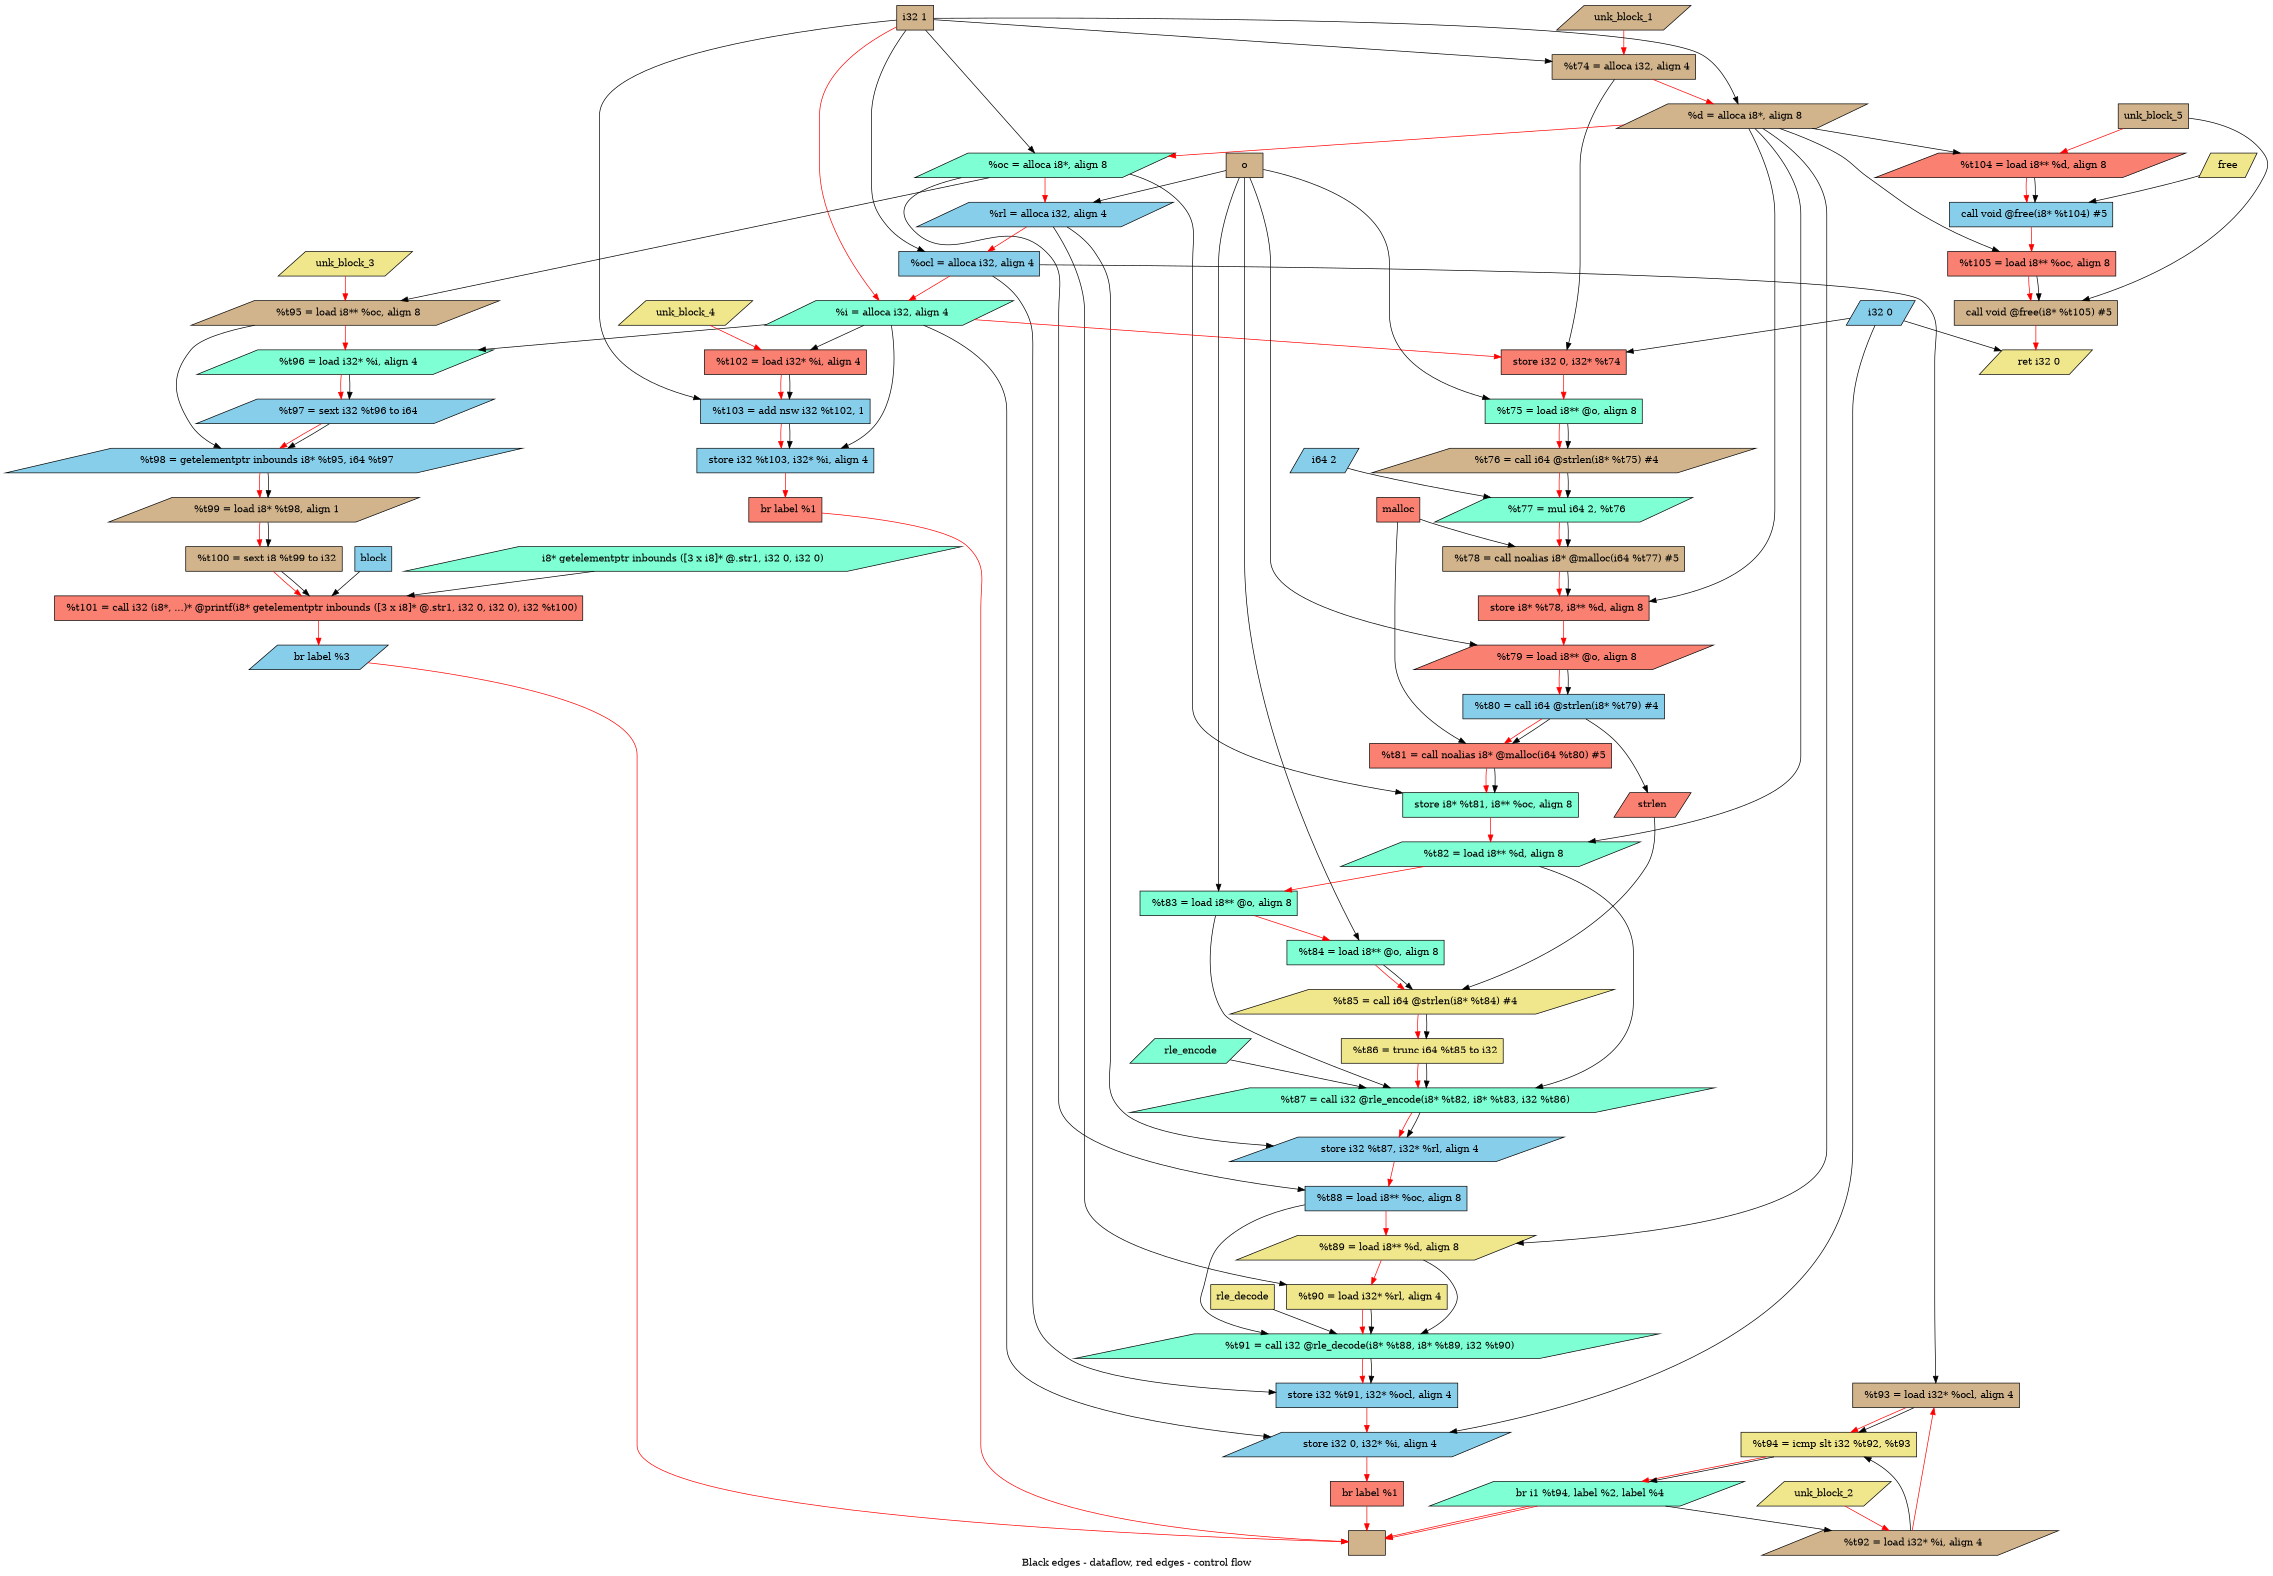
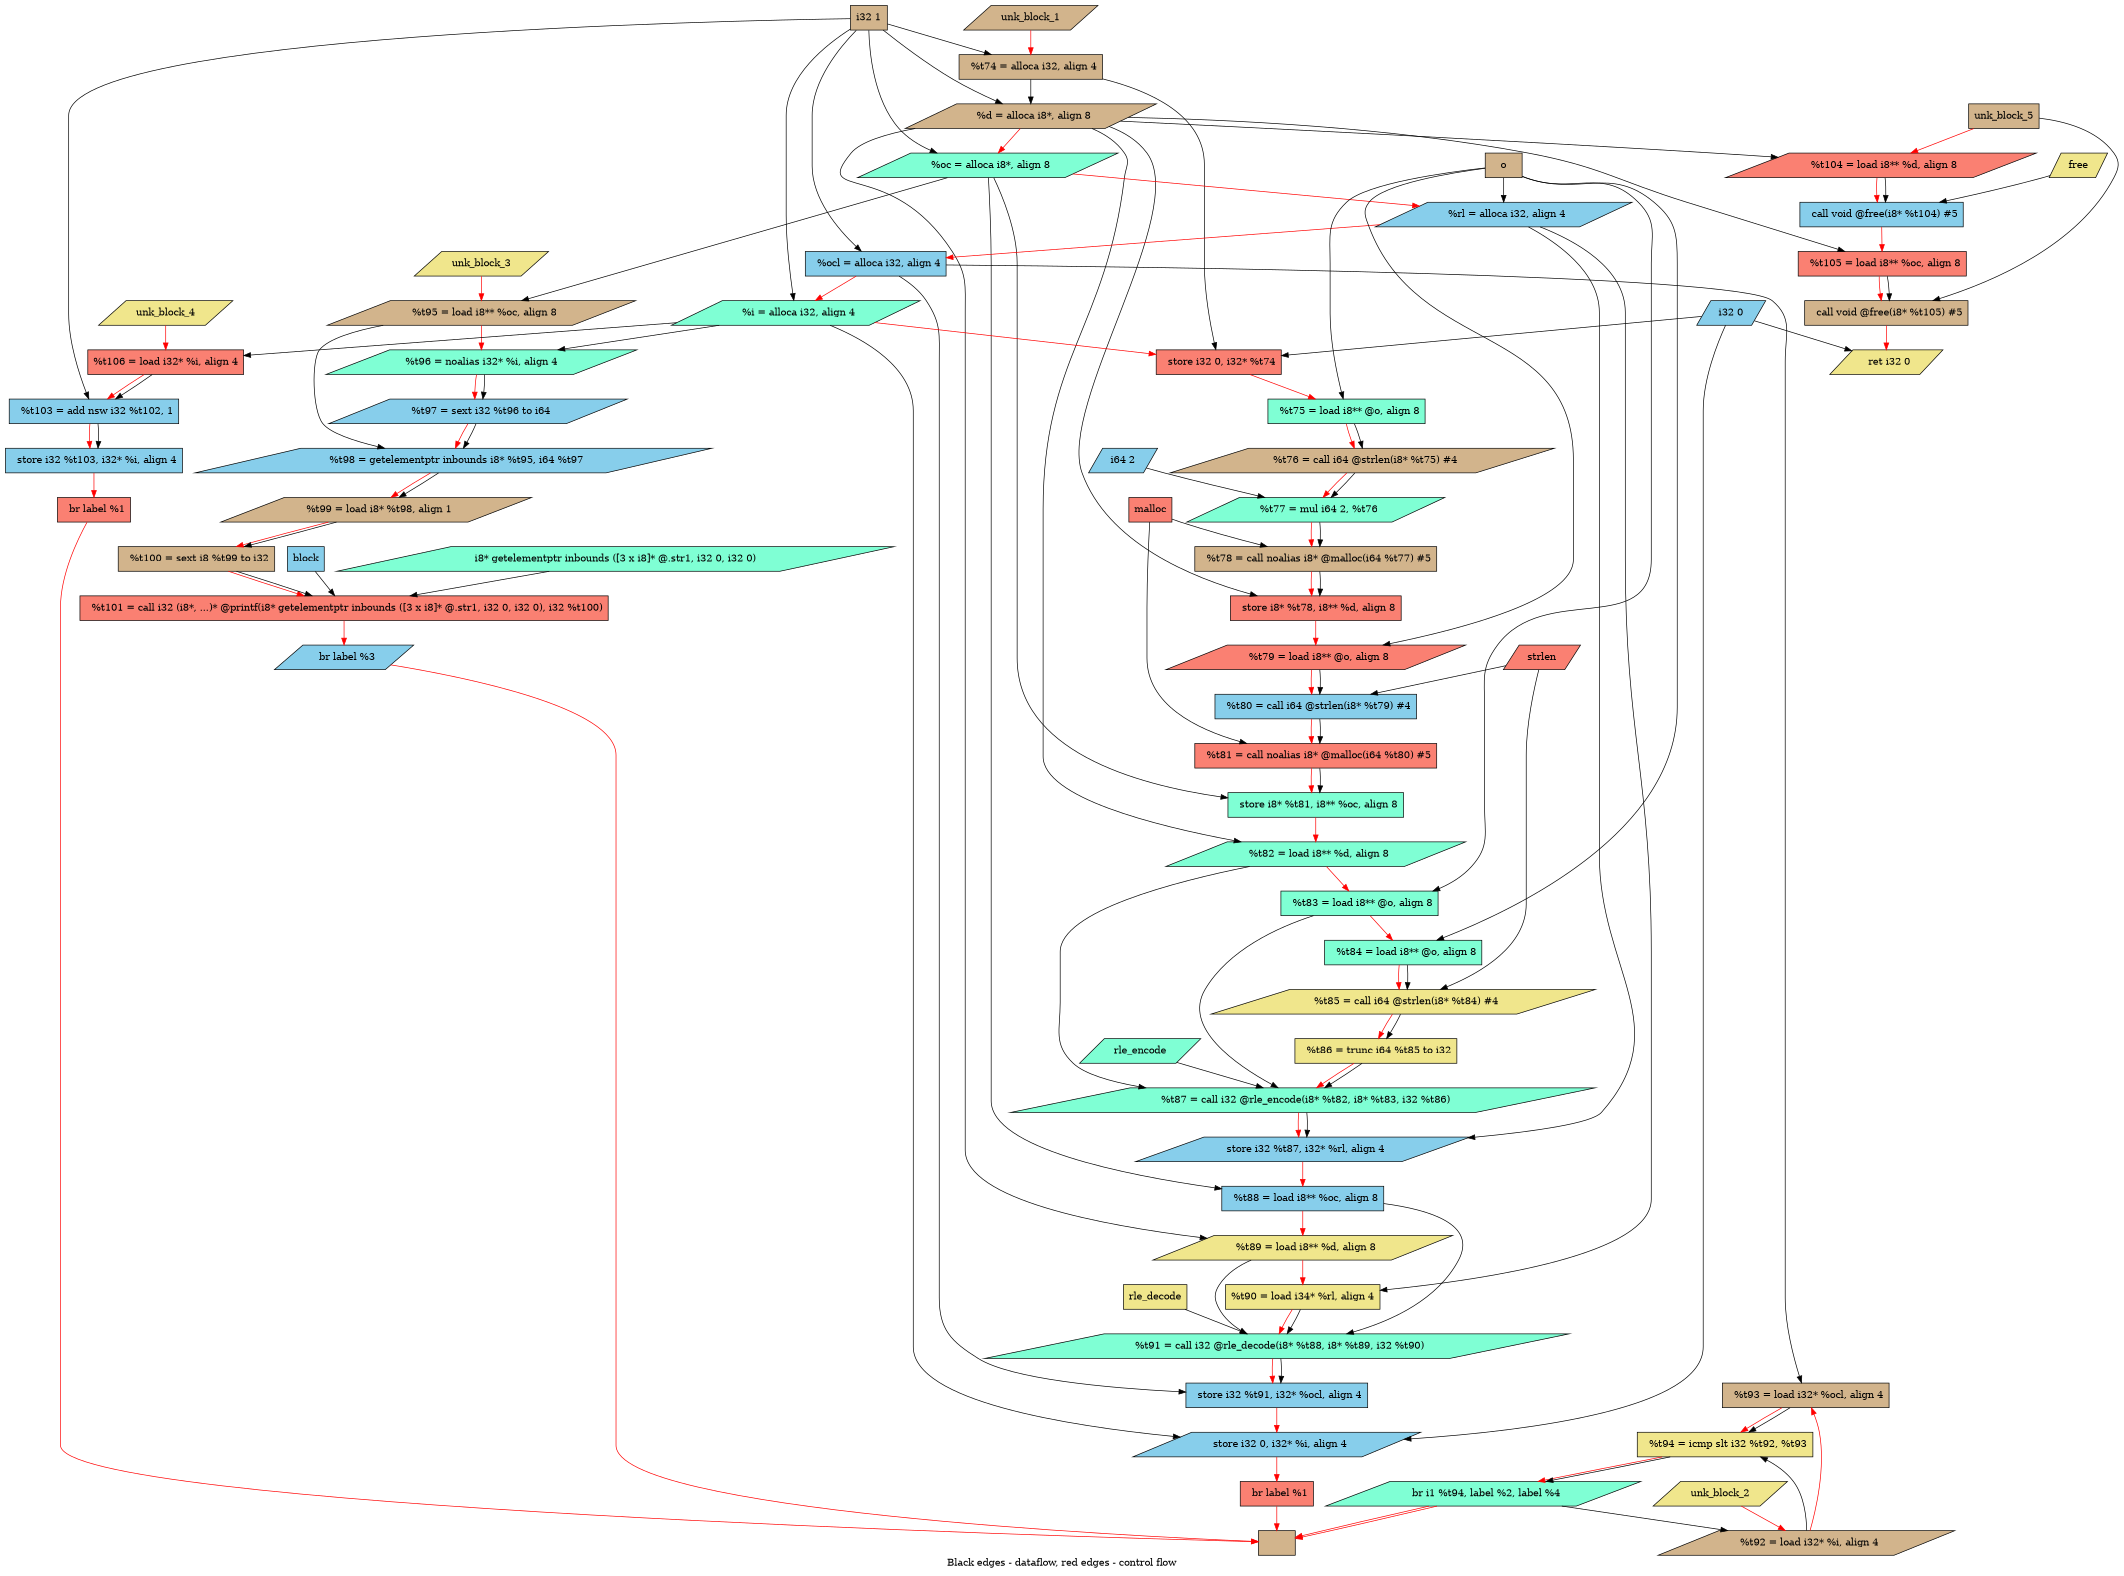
edge "%t74 = alloca i32, align 4" -> "%d = alloca i8*, align 8": color red -> black
edge "i32 1" -> "%i = alloca i32, align 4": color red -> black
node "%t96 = load i32* %i, align 4": label "%t96 = load i32* %i, align 4" -> "%t96 = noalias i32* %i, align 4"
node "%t102 = load i32* %i, align 4": label "%t102 = load i32* %i, align 4" -> "%t106 = load i32* %i, align 4"
edge "%i = alloca i32, align 4" -> "store i32 %t103, i32* %i, align 4": removed
edge "%t80 = call i64 @strlen(i8* %t79) #4" -> "strlen": reversed
node "%t90 = load i32* %rl, align 4": label "%t90 = load i32* %rl, align 4" -> "%t90 = load i34* %rl, align 4"
